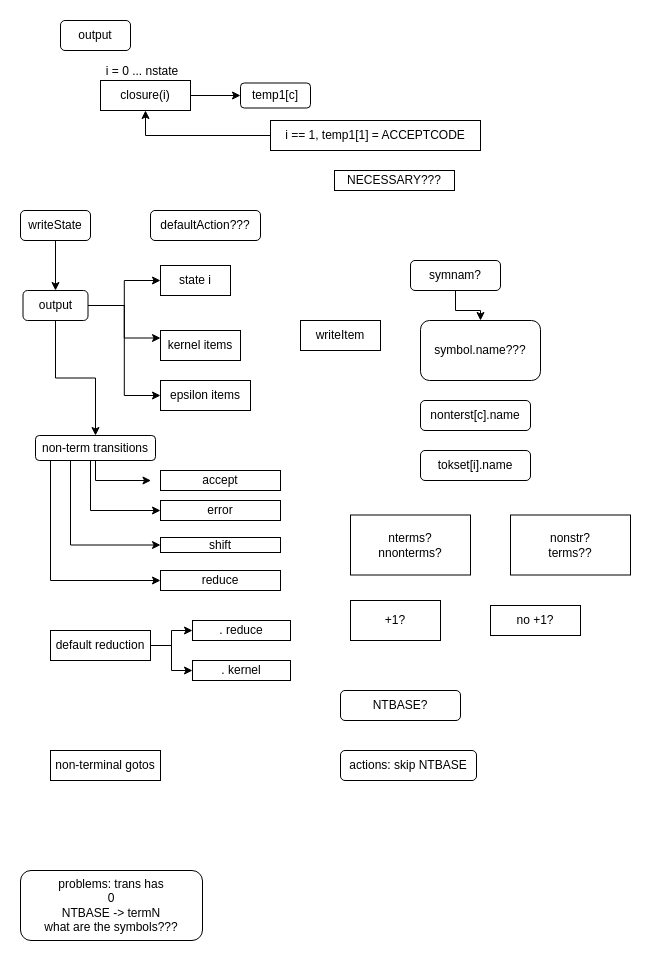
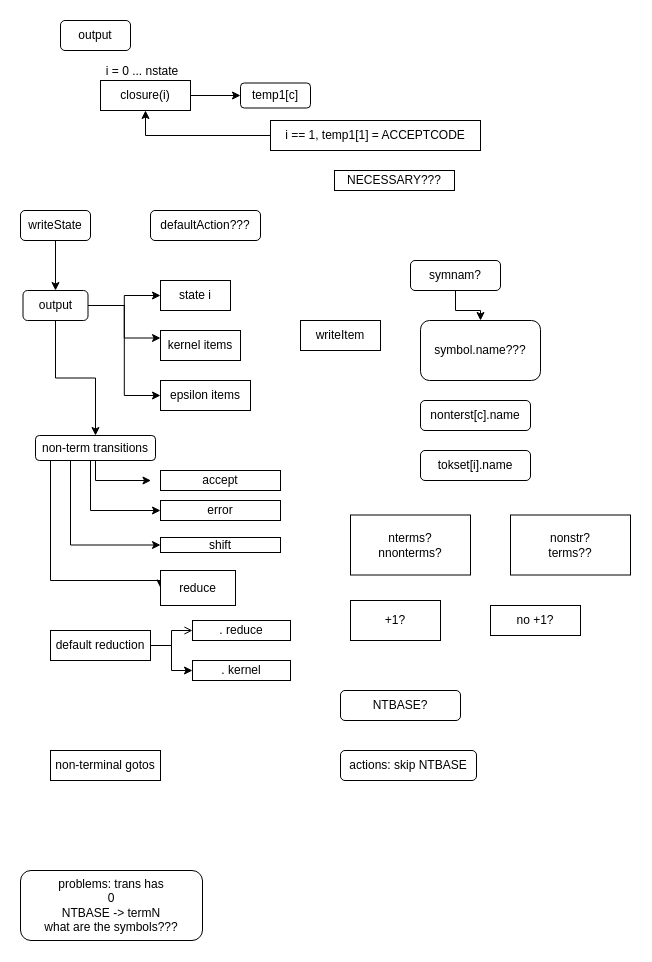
node "state i": moved (196, 281) -> (196, 296)
node "reduce": size 120x20 -> 75x35
edge "default reduction" -> ". reduce": arrowhead classic -> open
